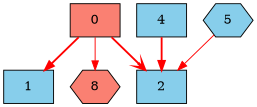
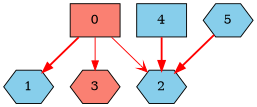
edge "5" -> "2": style solid -> bold
edge "0" -> "2": style bold -> solid
node "1": shape box -> hexagon
node "8": label "8" -> "3"
node "2": shape box -> hexagon
